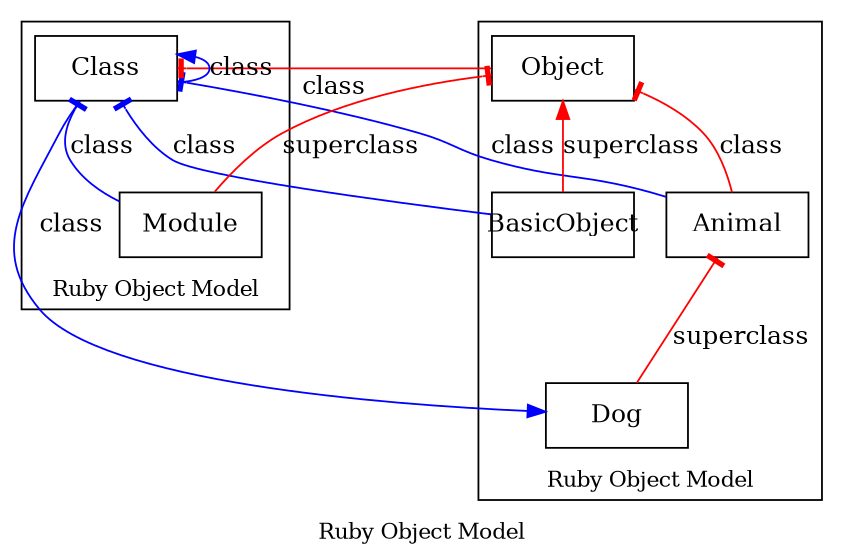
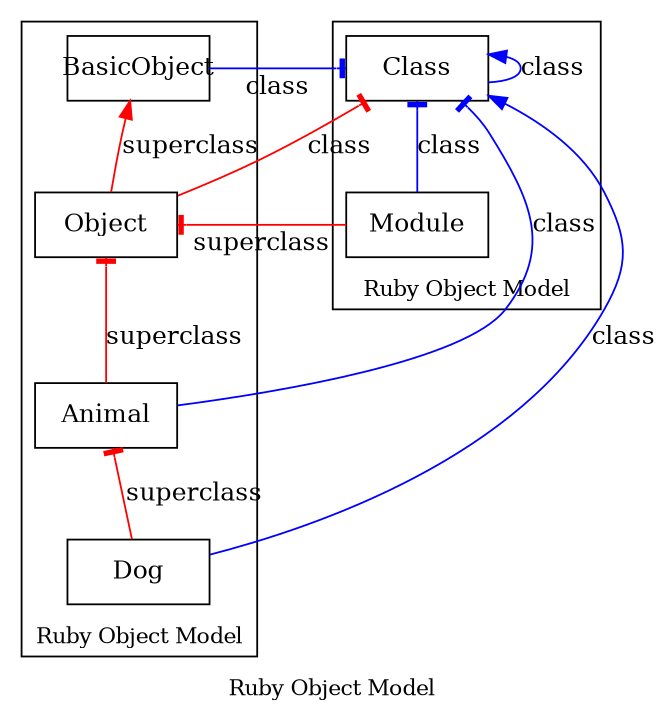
edge "Animal" -> "Object": label "class" -> "superclass"
edge "BasicObject" -> "Object": reversed
edge "Class" -> "Dog": reversed
